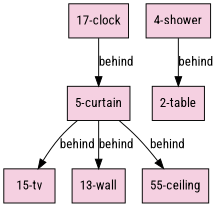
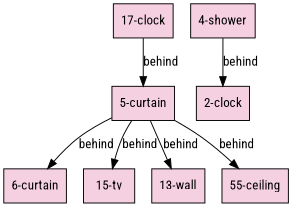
node "2-table": label "2-table" -> "2-clock"
node "6-curtain": added
